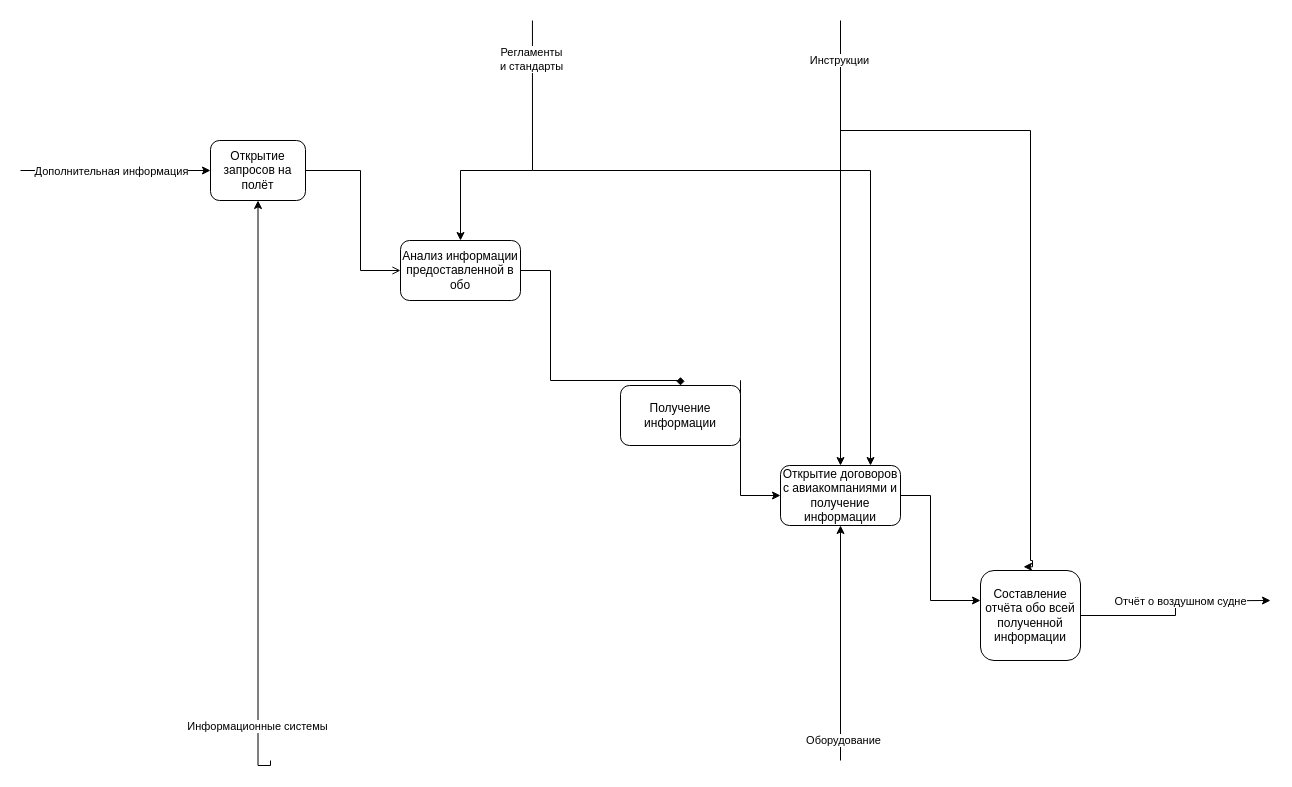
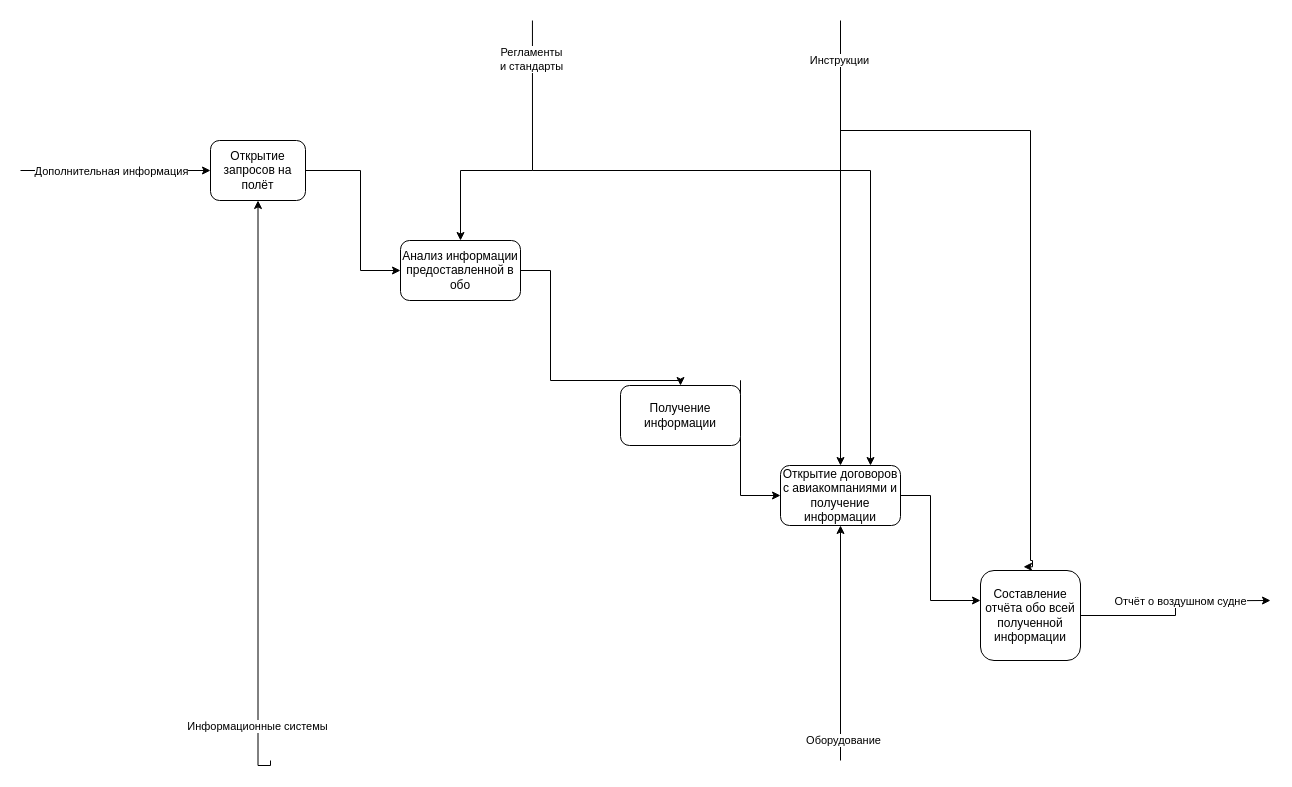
edge "Открытие запросов на полёт" -> "Анализ информации предоставленной в обо": arrowhead open -> classic
edge "Анализ информации предоставленной в обо" -> "Получение информации": arrowhead diamond -> classic
